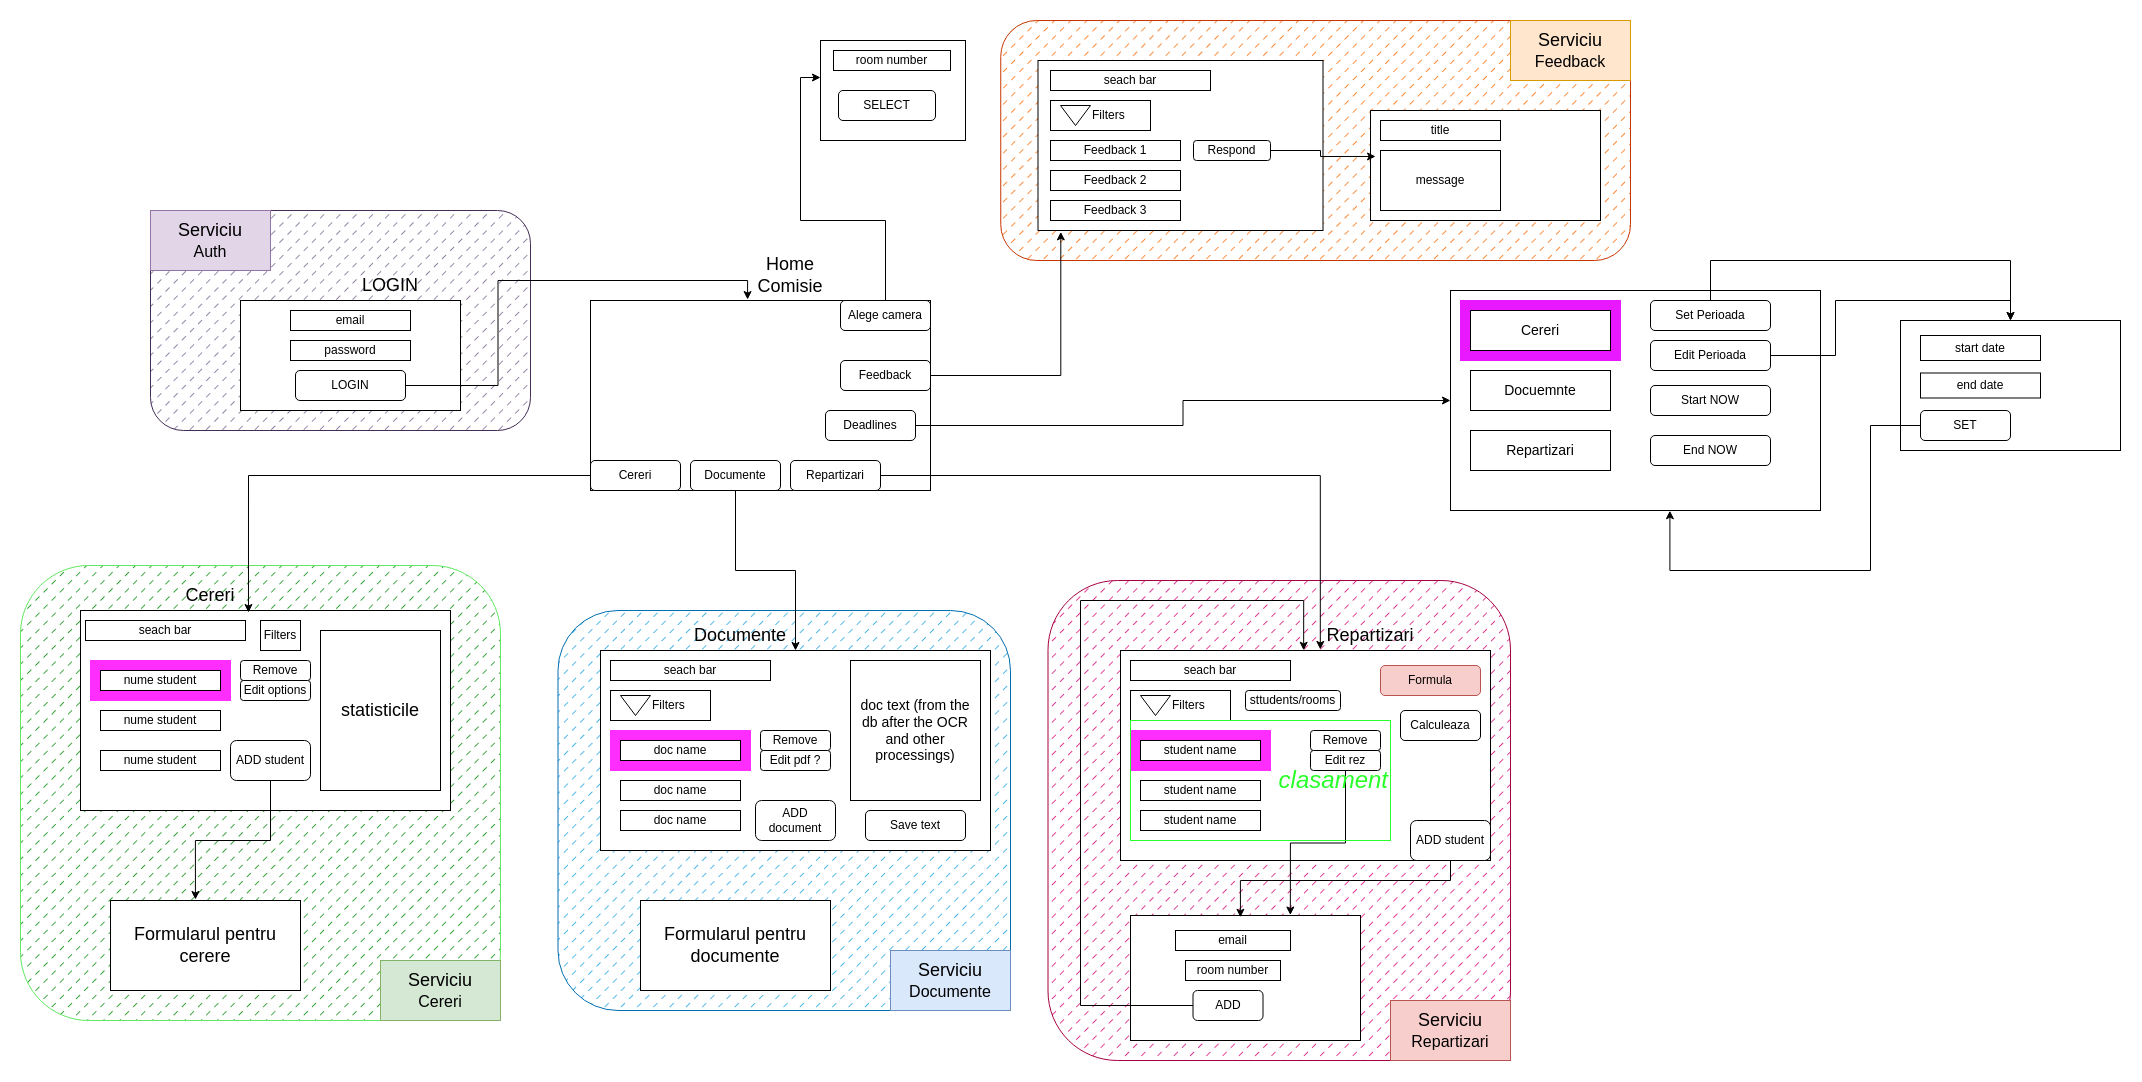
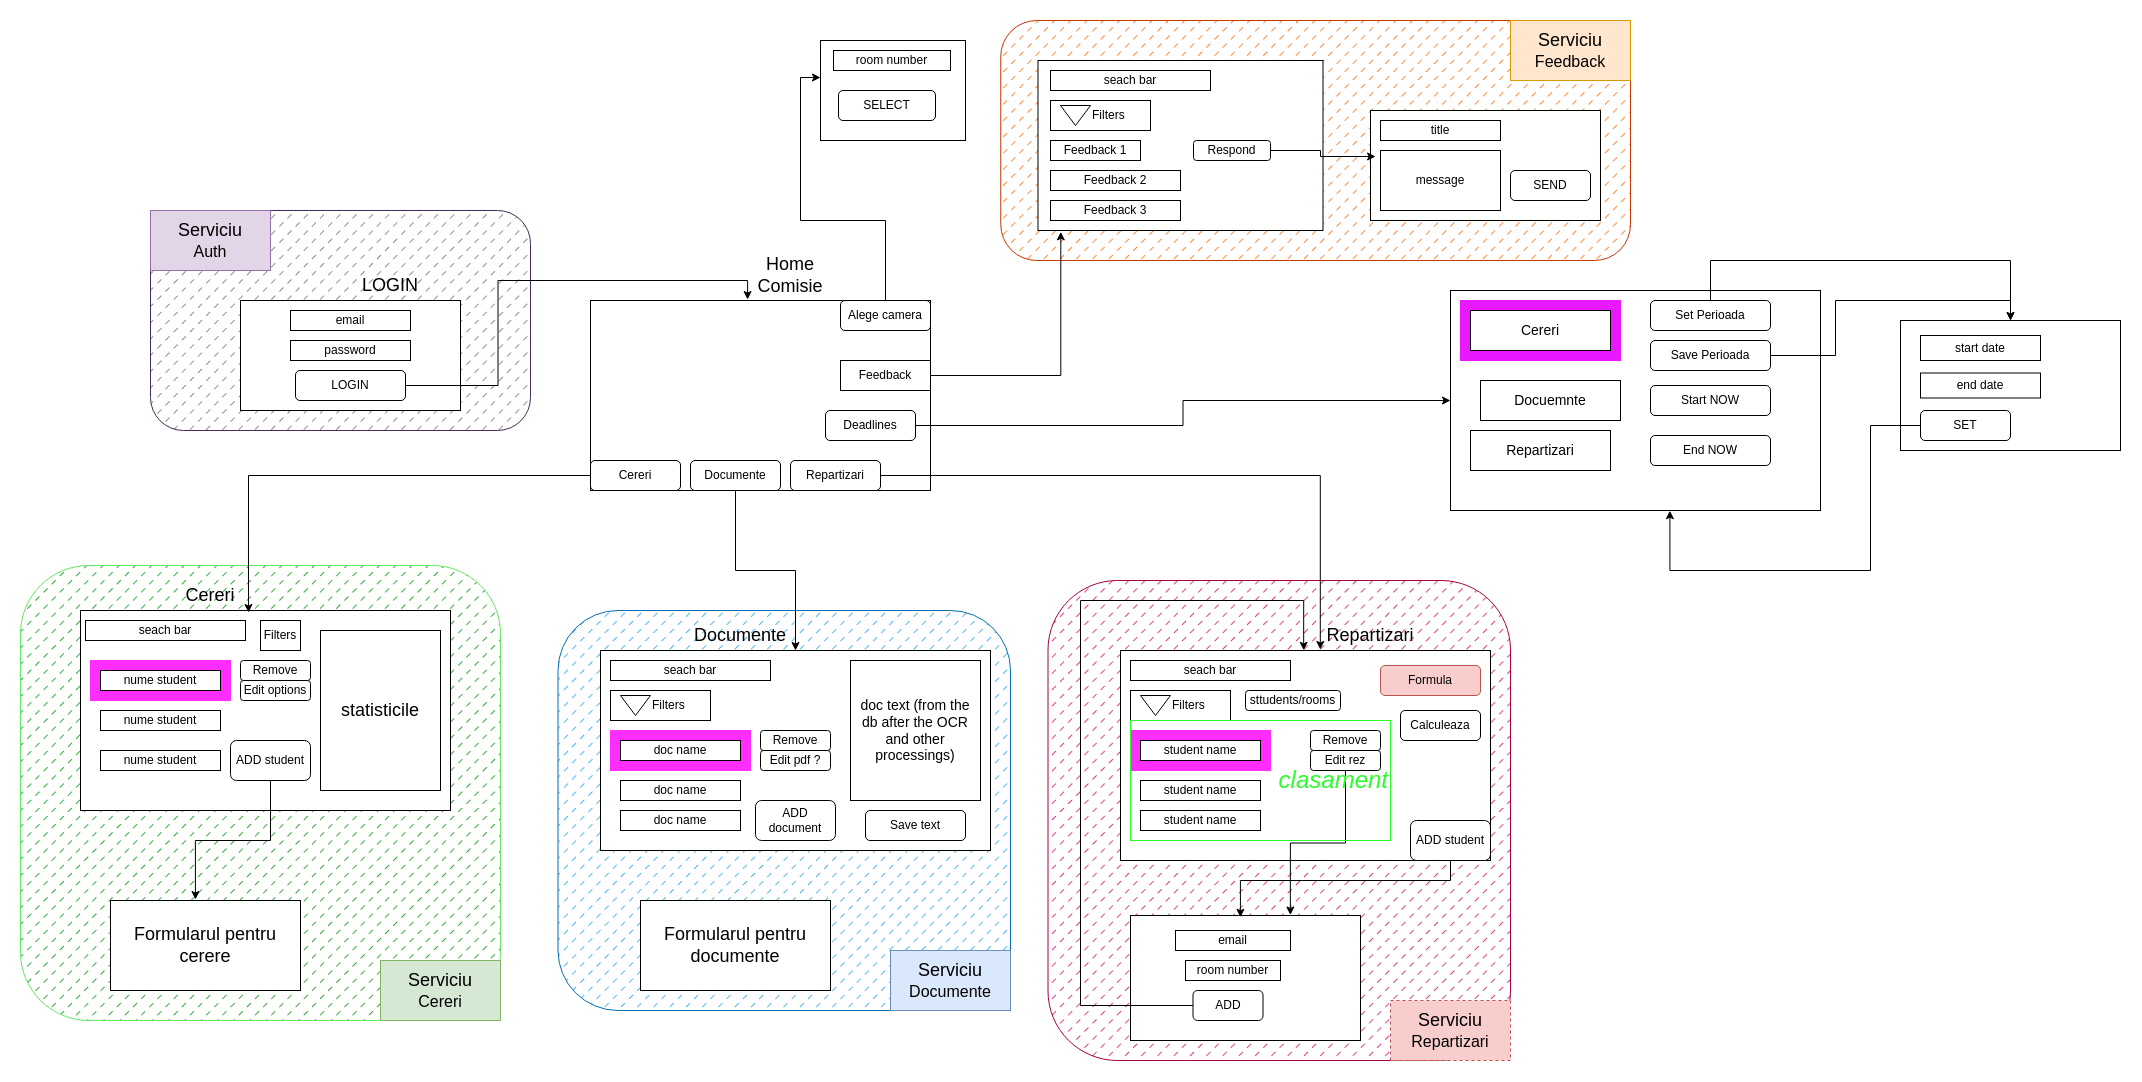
node "Feedback 1": size 130x20 -> 90x20
node "SEND": added
node "Edit Perioada": label "Edit Perioada" -> "Save Perioada"
node "Feedback": shape rounded rectangle -> rectangle
node "Docuemnte": moved (1541, 391) -> (1551, 401)
node "Serviciu Repartizari": style solid -> dashed
